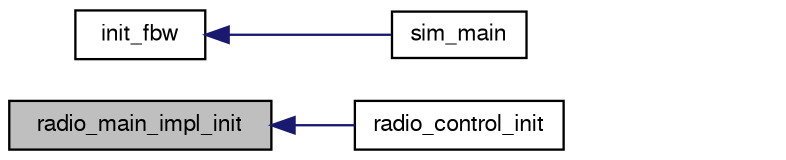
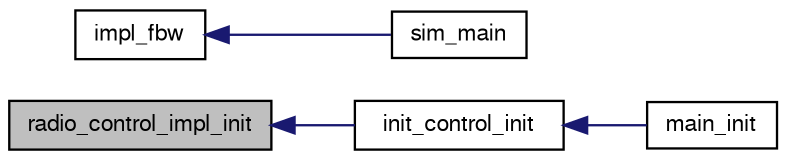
node "init_fbw": label "init_fbw" -> "impl_fbw"
node "radio_main_impl_init": label "radio_main_impl_init" -> "radio_control_impl_init"
node "radio_control_init": label "radio_control_init" -> "init_control_init"
node "main_init": added
